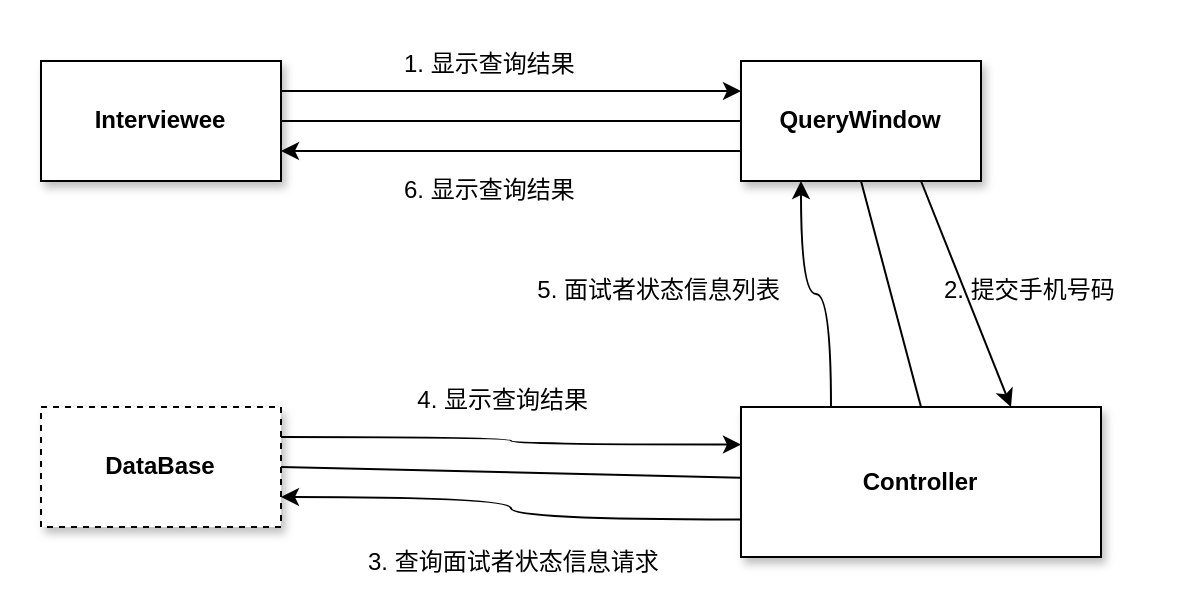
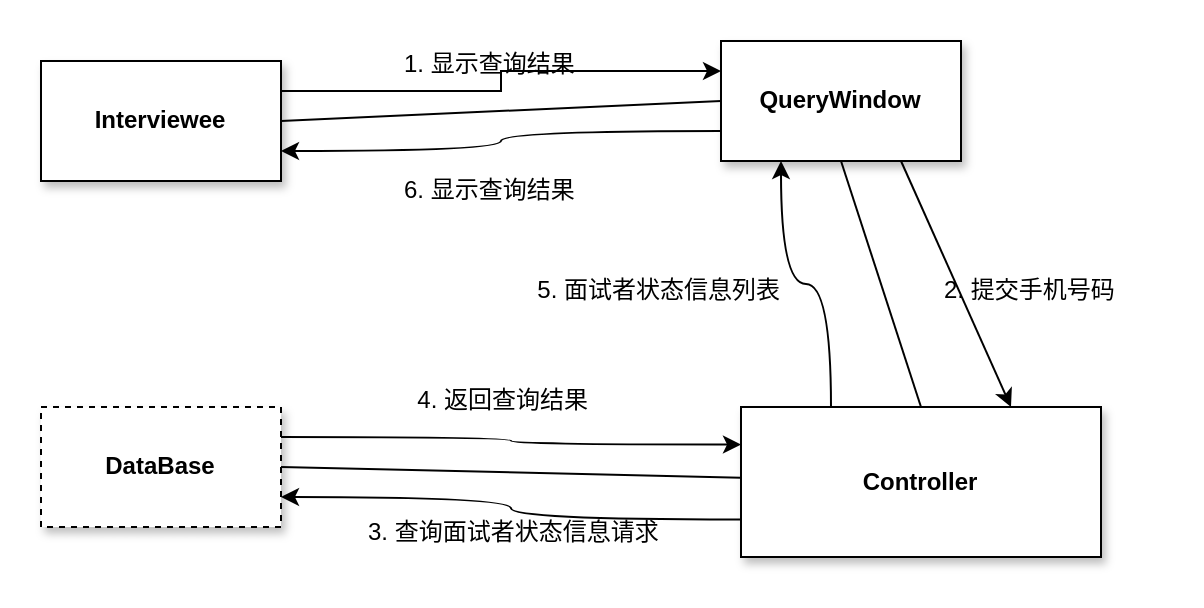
node "QueryWindow": moved (861, 121) -> (841, 101)
node "4. 显示查询结果": label "4. 显示查询结果" -> "4. 返回查询结果"
node "3. 查询面试者状态信息请求": moved (525, 563) -> (525, 533)
